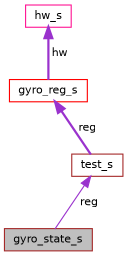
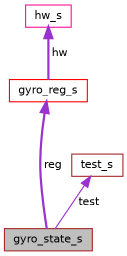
edge "test_s" -> "gyro_reg_s": now "gyro_state_s" -> "gyro_reg_s"
edge "gyro_state_s" -> "test_s": label " reg" -> " test"
